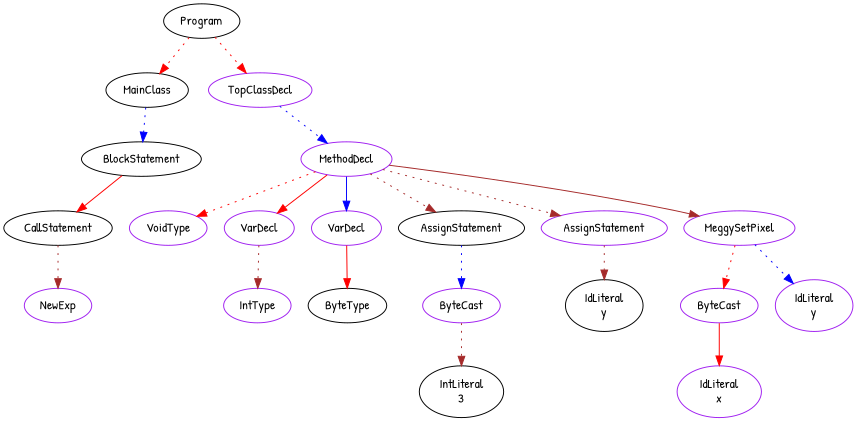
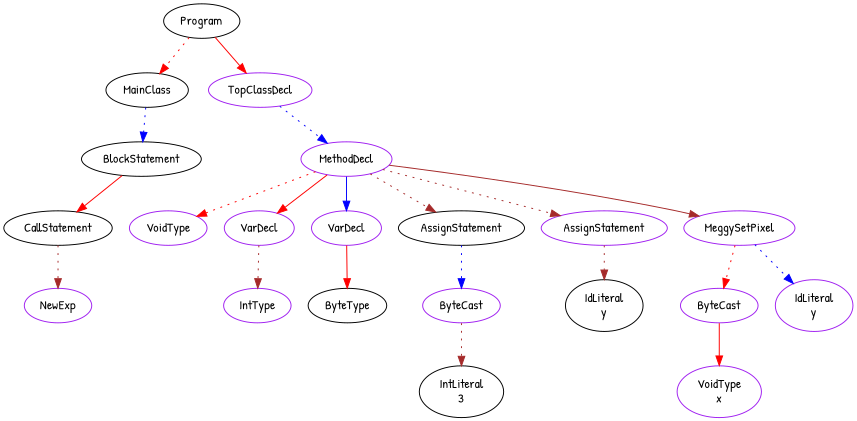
edge "Program" -> "TopClassDecl": style dotted -> solid
node "IdLiteral x": label "IdLiteral x" -> "VoidType x"
